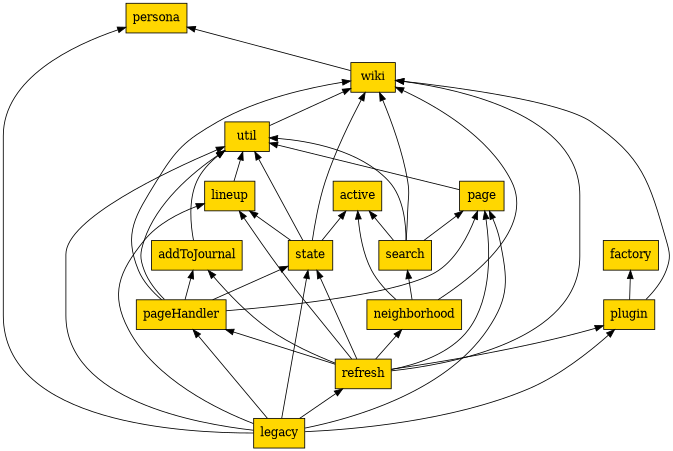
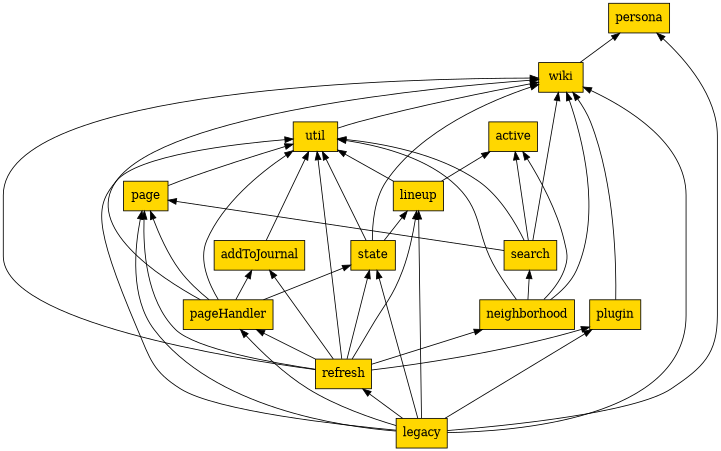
edge "neighborhood" -> "util": added
edge "state" -> "active": now "lineup" -> "active"
node "factory": removed
edge "refresh" -> "util": added
edge "legacy" -> "wiki": added
